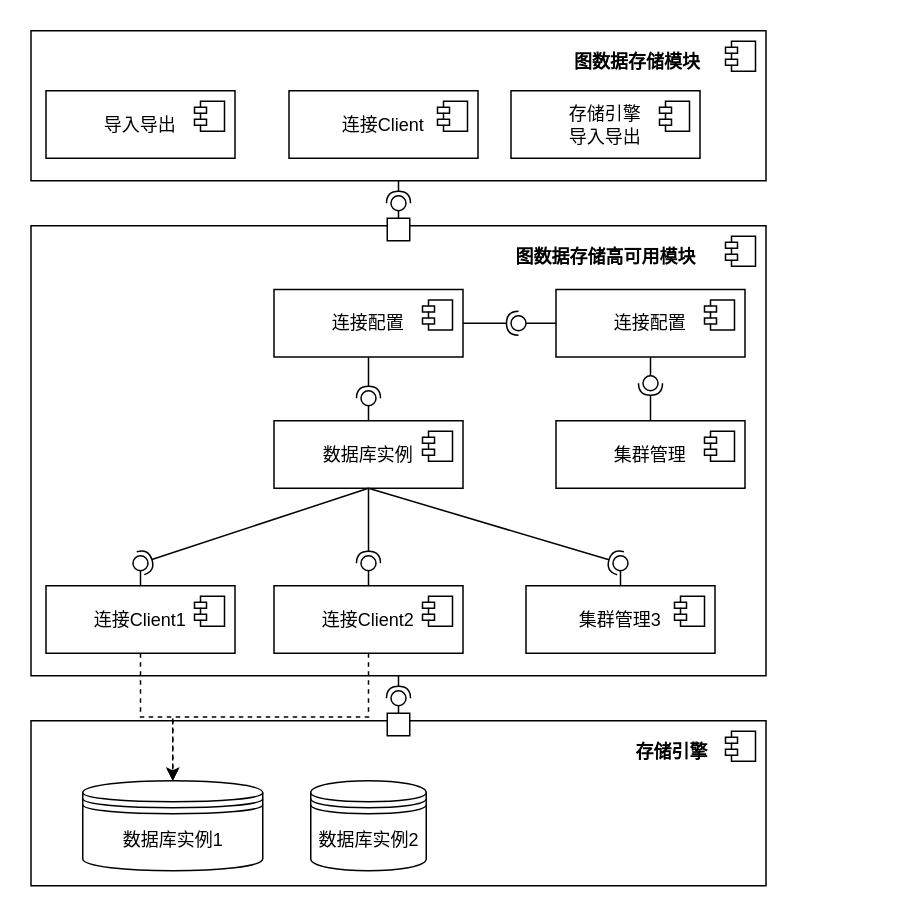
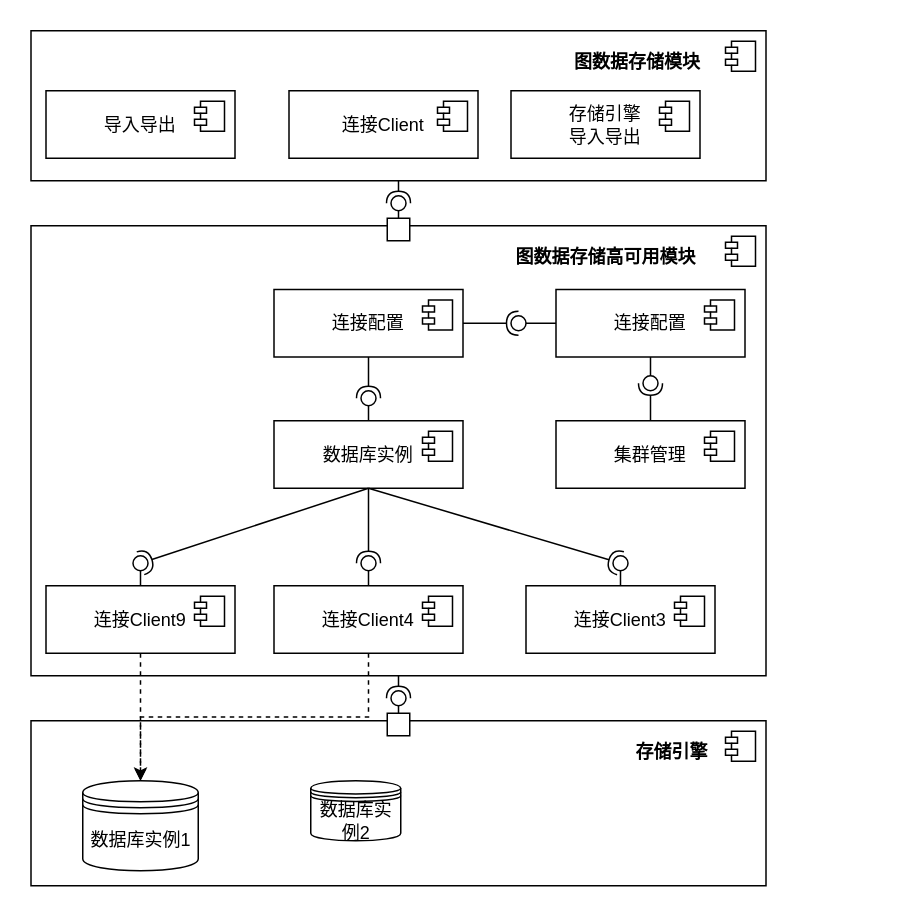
node "连接Client1": label "连接Client1" -> "连接Client9"
node "连接Client2": label "连接Client2" -> "连接Client4"
node "集群管理3": label "集群管理3" -> "连接Client3"
node "数据库实例1": size 180x90 -> 116x90
node "数据库实例2": size 116x90 -> 90x60
